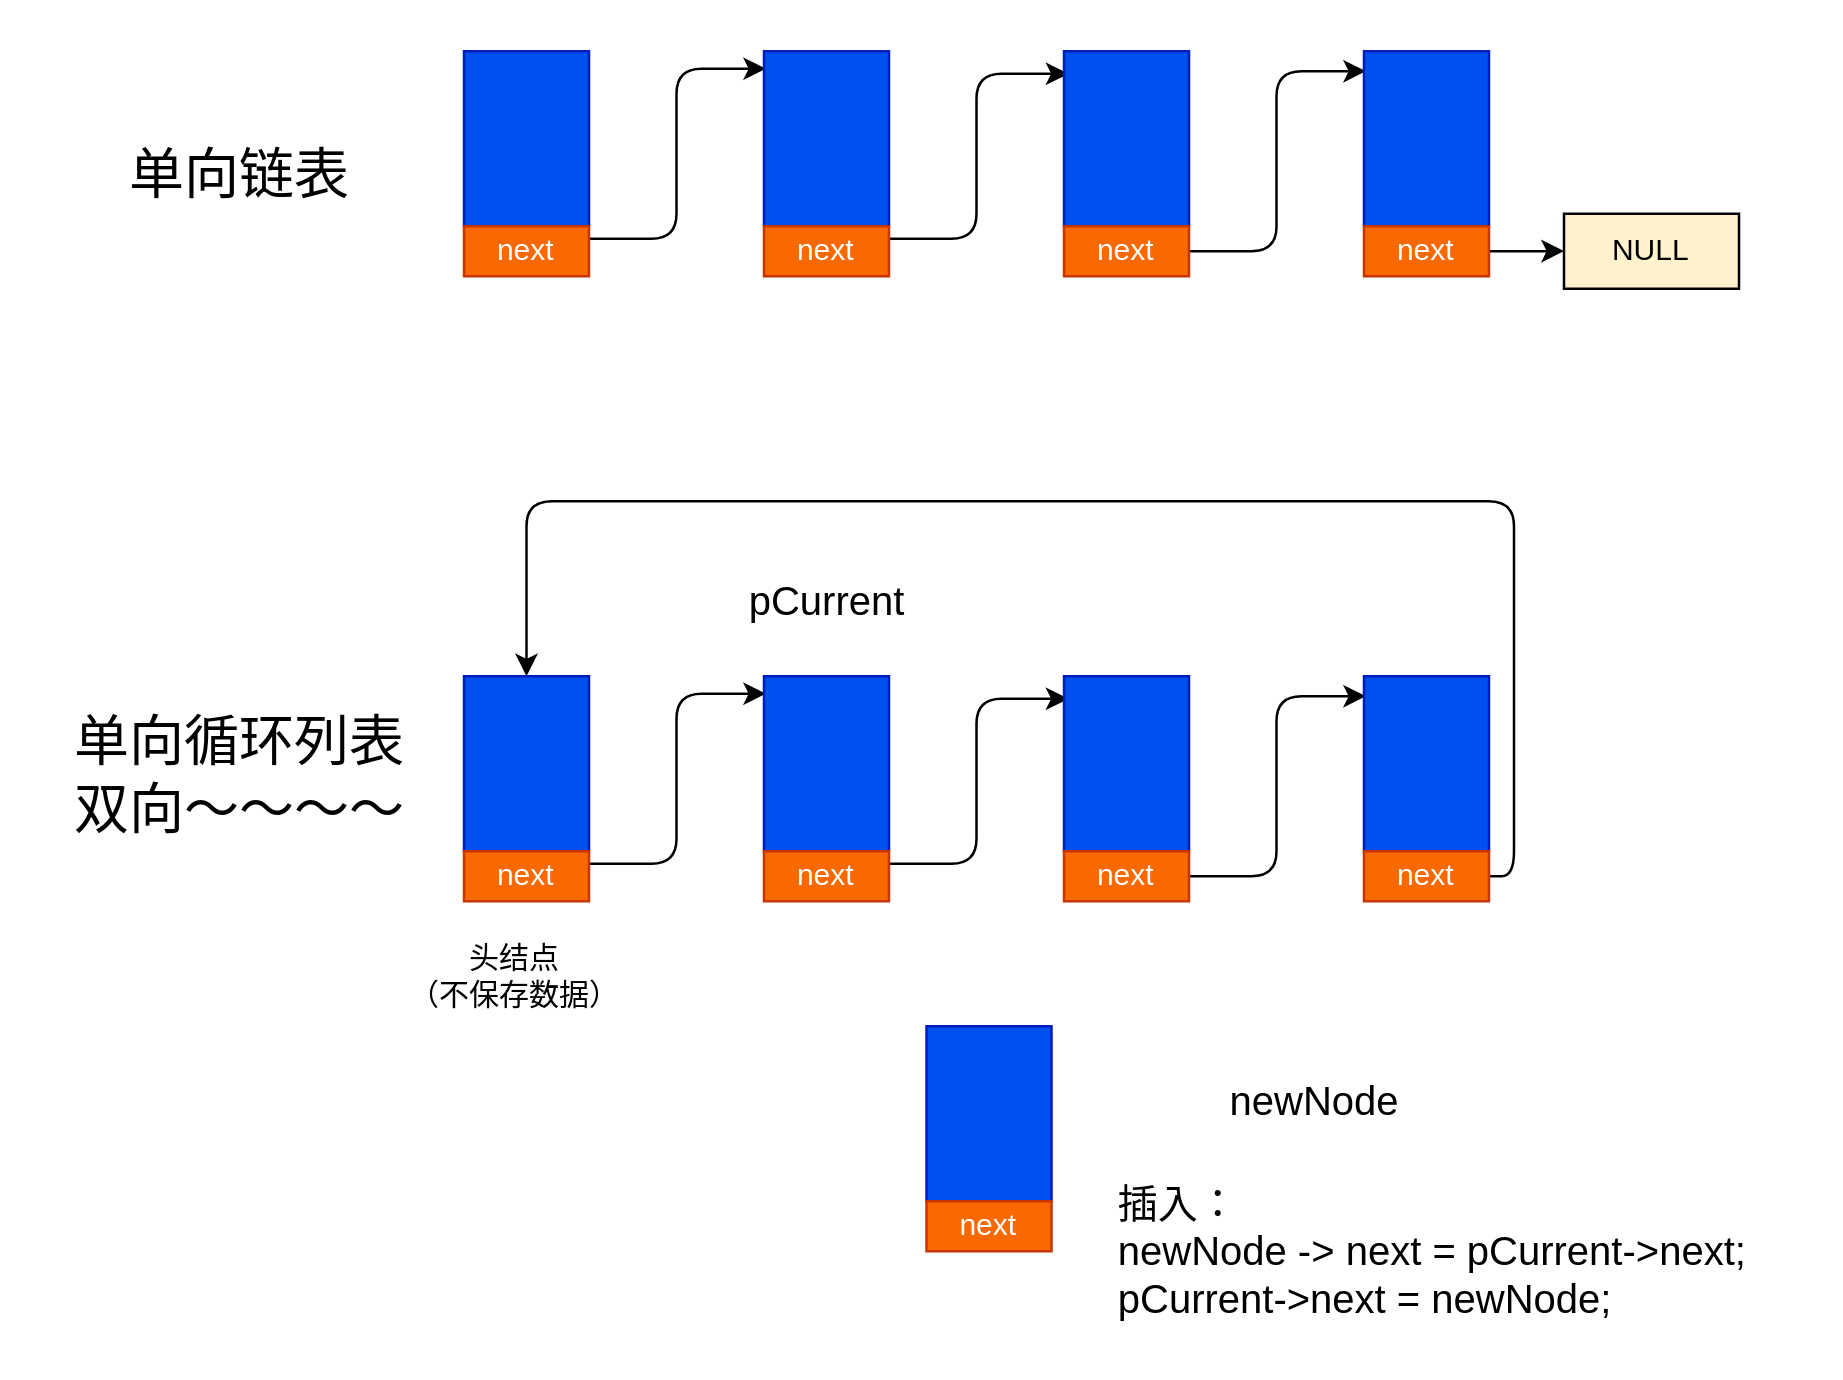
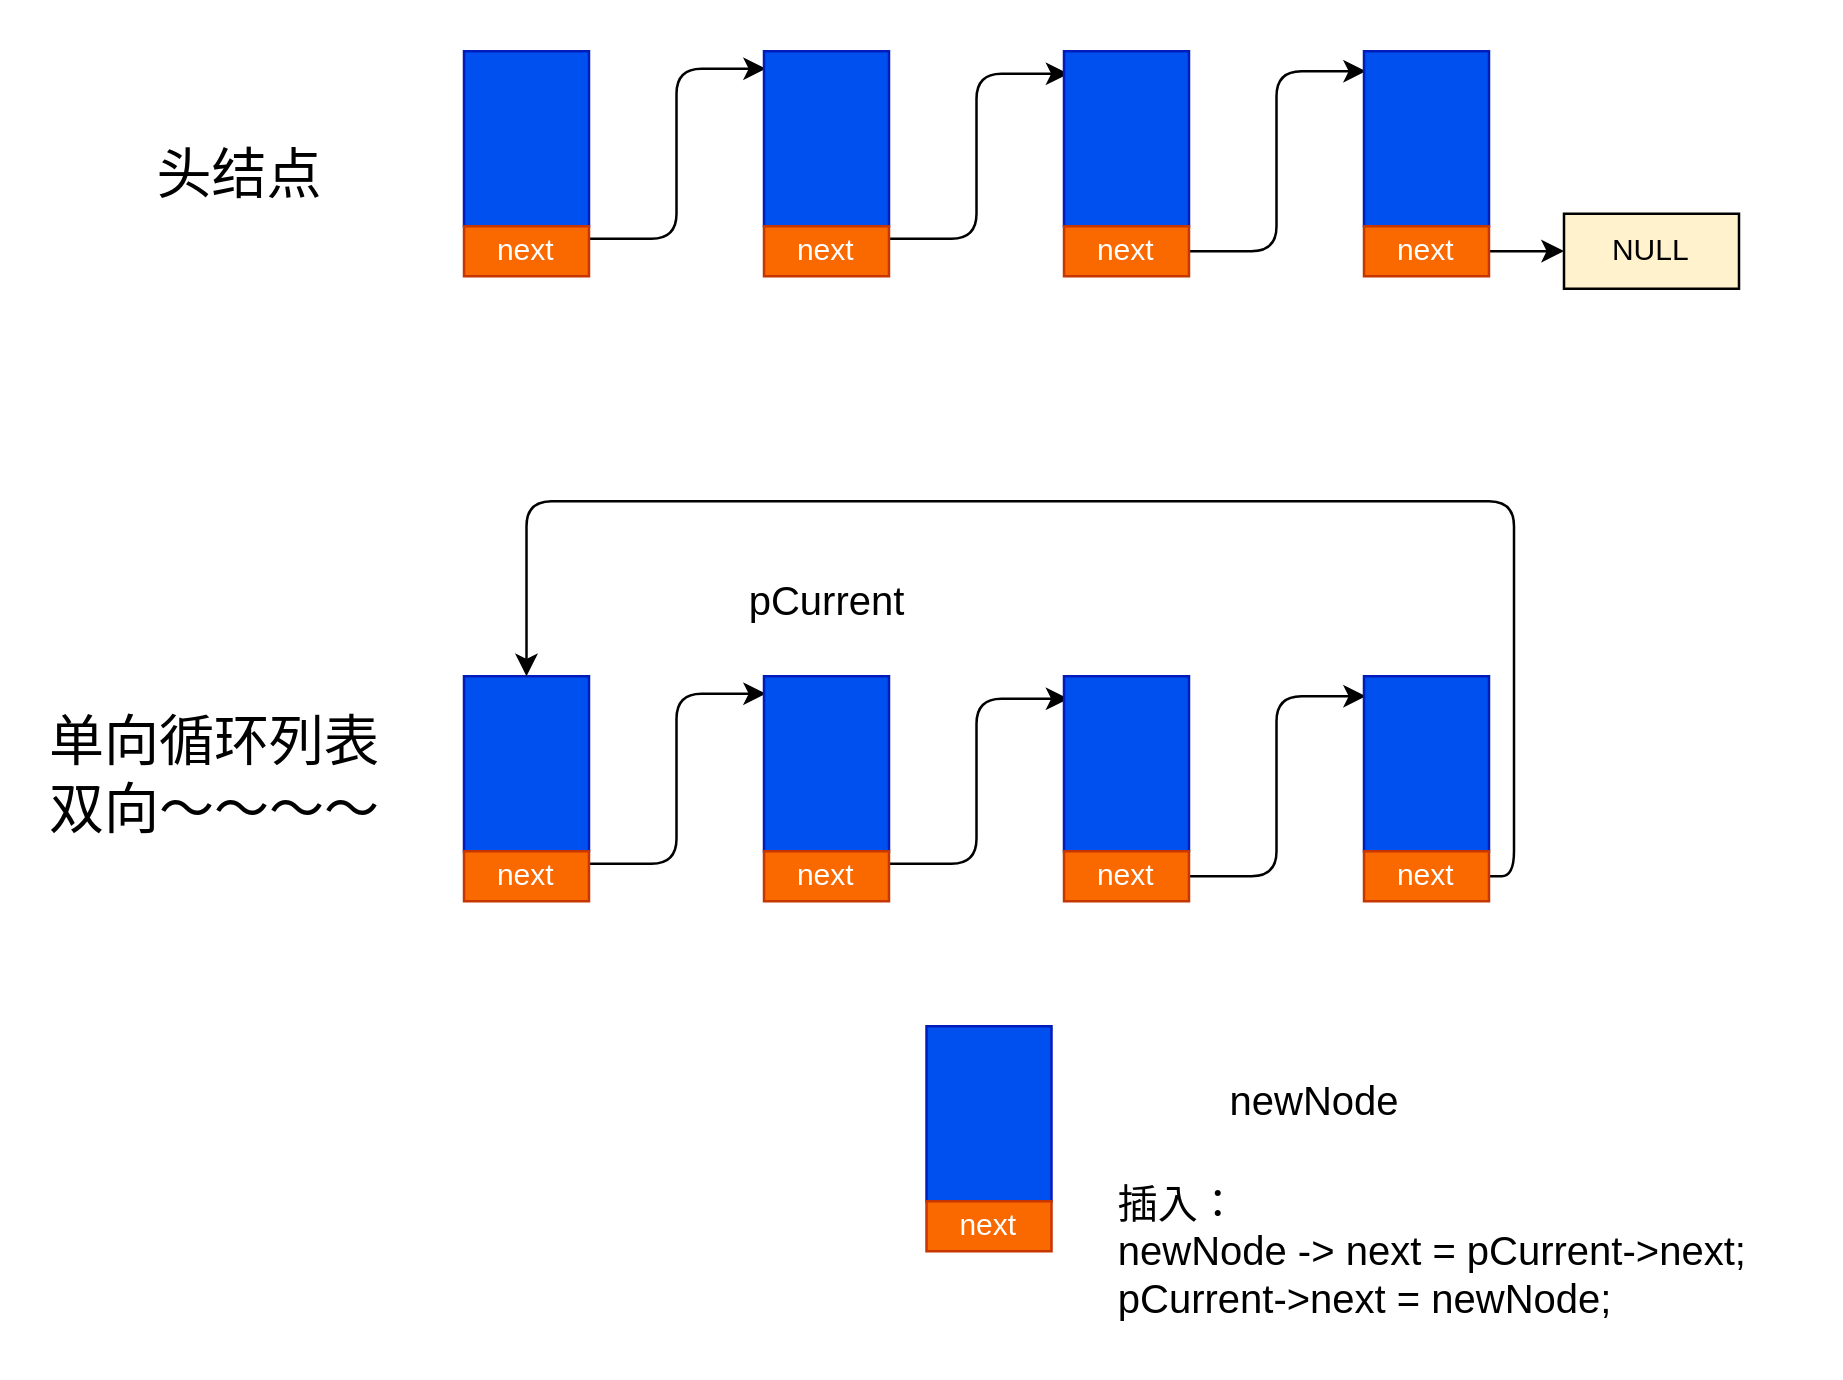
node "单向链表": label "单向链表" -> "头结点"
node "单向循环列表双向～～～～": moved (239, 776) -> (214, 776)
node "头结点 （不保存数据）": removed
